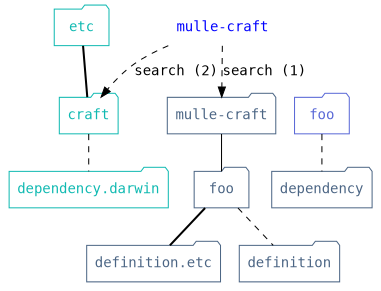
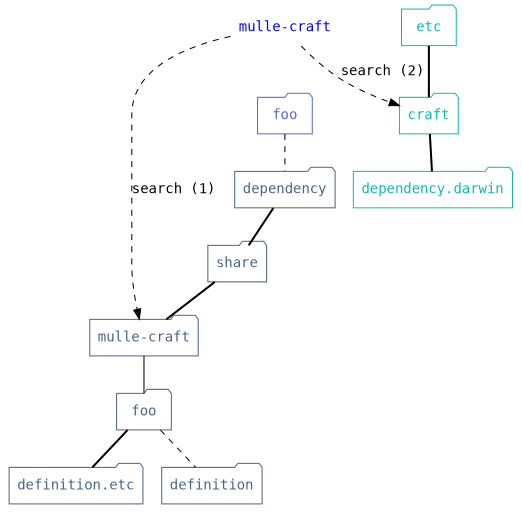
edge "craft" -- "dependency.darwin": style dashed -> bold
node "share": added
